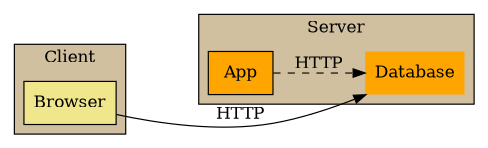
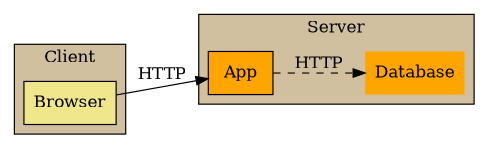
edge "Browser" -> "Database": now "Browser" -> "App"
